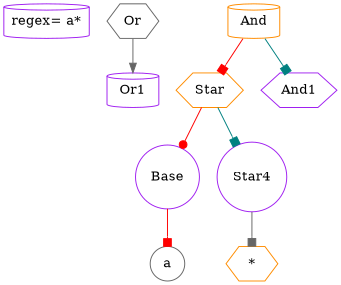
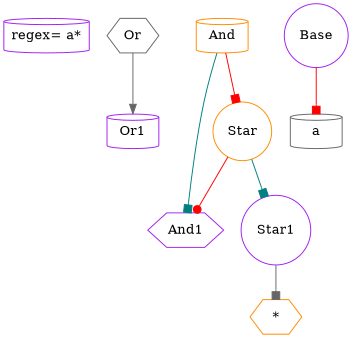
node "Star": shape hexagon -> circle
edge "Star" -> "Base": now "Star" -> "And1"
node "Star4": label "Star4" -> "Star1"
node "a": shape circle -> cylinder
